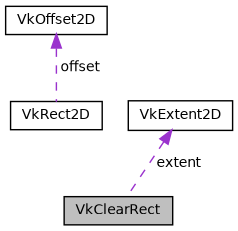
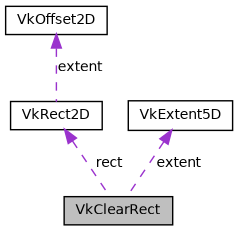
edge "VkRect2D" -> "VkOffset2D": label " offset" -> " extent"
node "VkExtent2D": label "VkExtent2D" -> "VkExtent5D"
edge "VkClearRect" -> "VkRect2D": added, label "rect"
